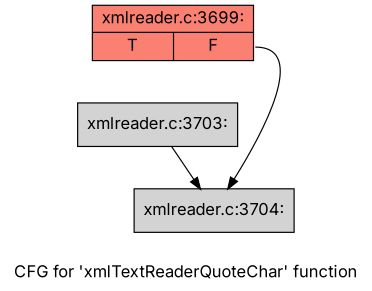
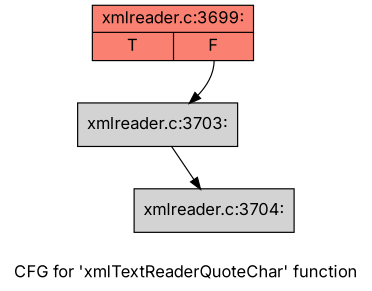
edge "xmlreader.c:3699:" -> "xmlreader.c:3704:": now "xmlreader.c:3699:" -> "xmlreader.c:3703:"
